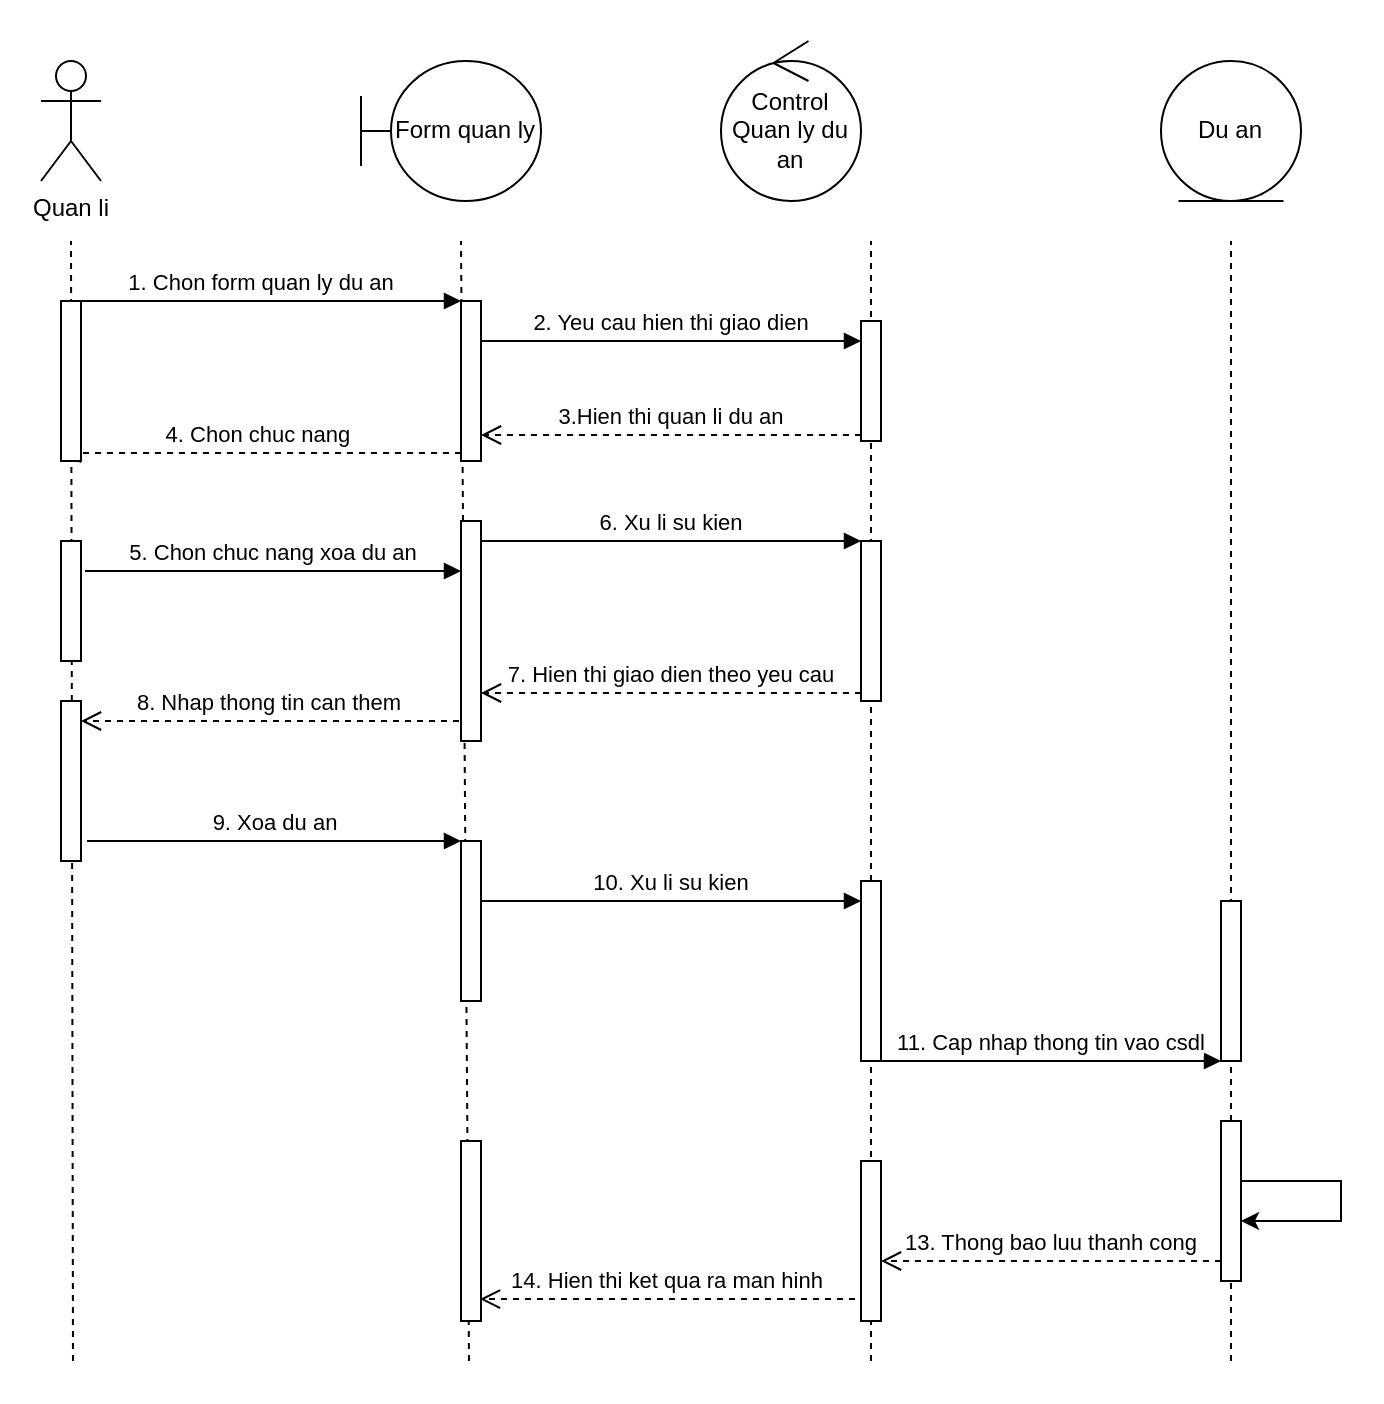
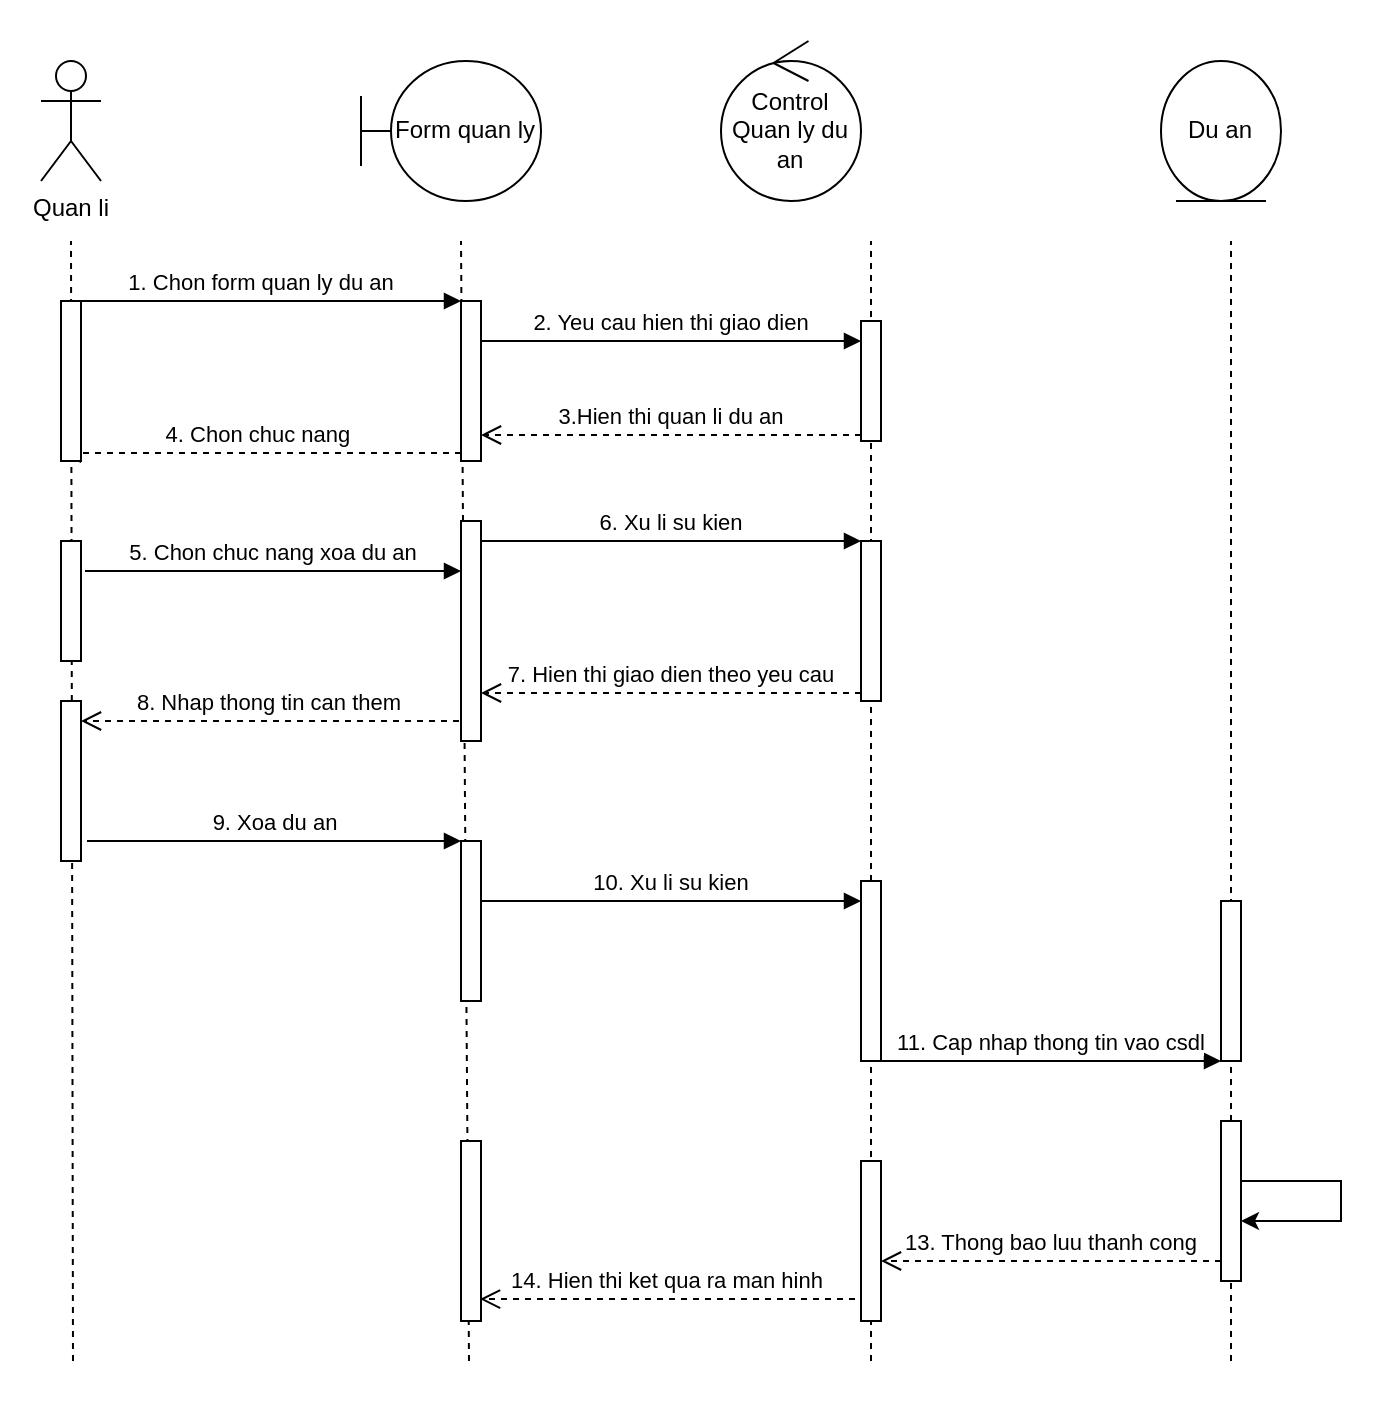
node "Du an": size 140x140 -> 120x140
